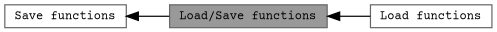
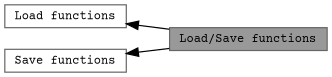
edge "Load functions" -> "Load/Save functions": reversed
